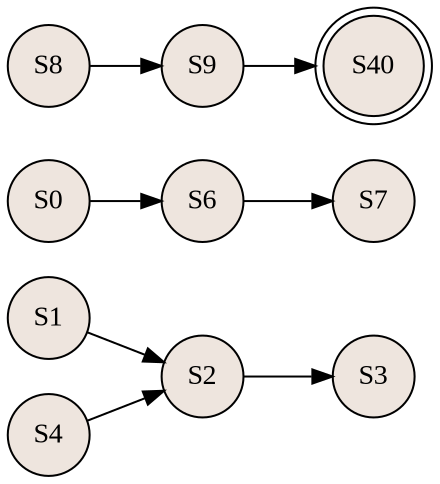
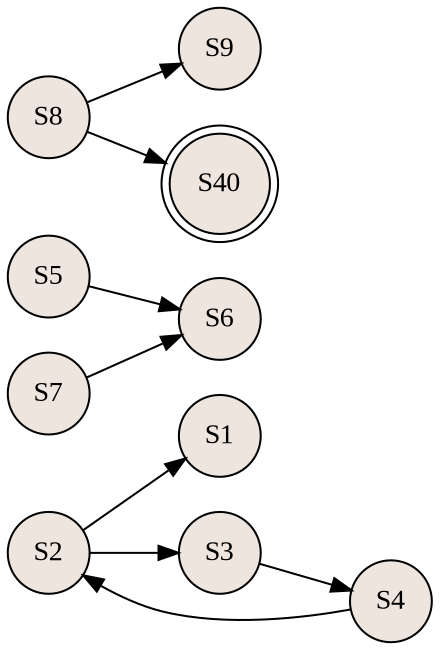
edge "S9" -> "S40": now "S8" -> "S40"
node "S0": label "S0" -> "S5"
edge "S6" -> "S7": reversed
edge "S1" -> "S2": reversed
edge "S3" -> "S4": added
